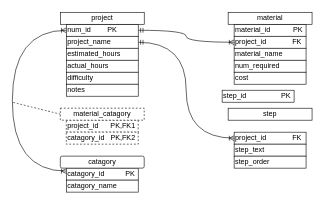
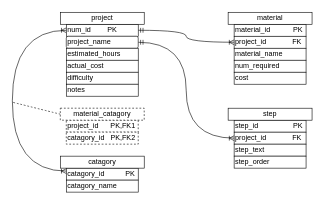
node "project_name": shape rectangle -> rounded rectangle
node "actual_hours": label "actual_hours" -> "actual_cost"
node "step_id PK": moved (258, 96) -> (270, 126)
node "catagory": shape rounded rectangle -> rectangle
